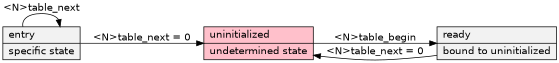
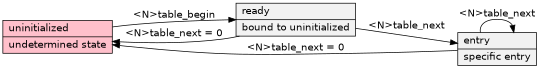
edge "ready" -> "entry": added, label "<N>table_next"
node "entry": text "specific state" -> "specific entry"
